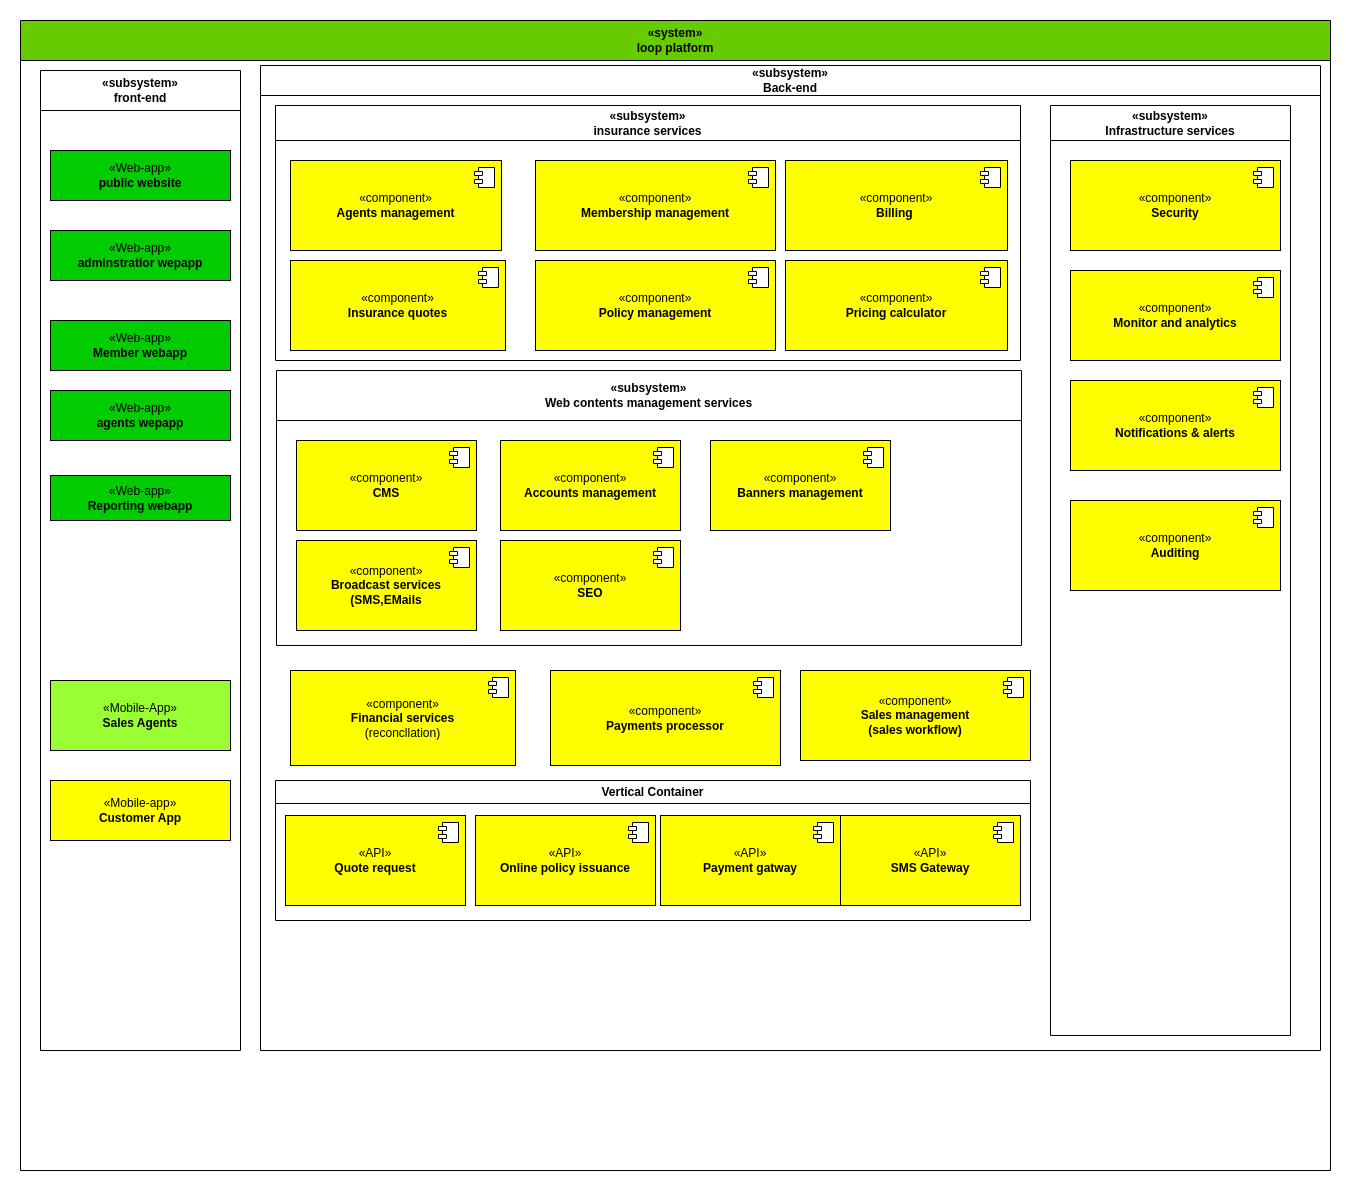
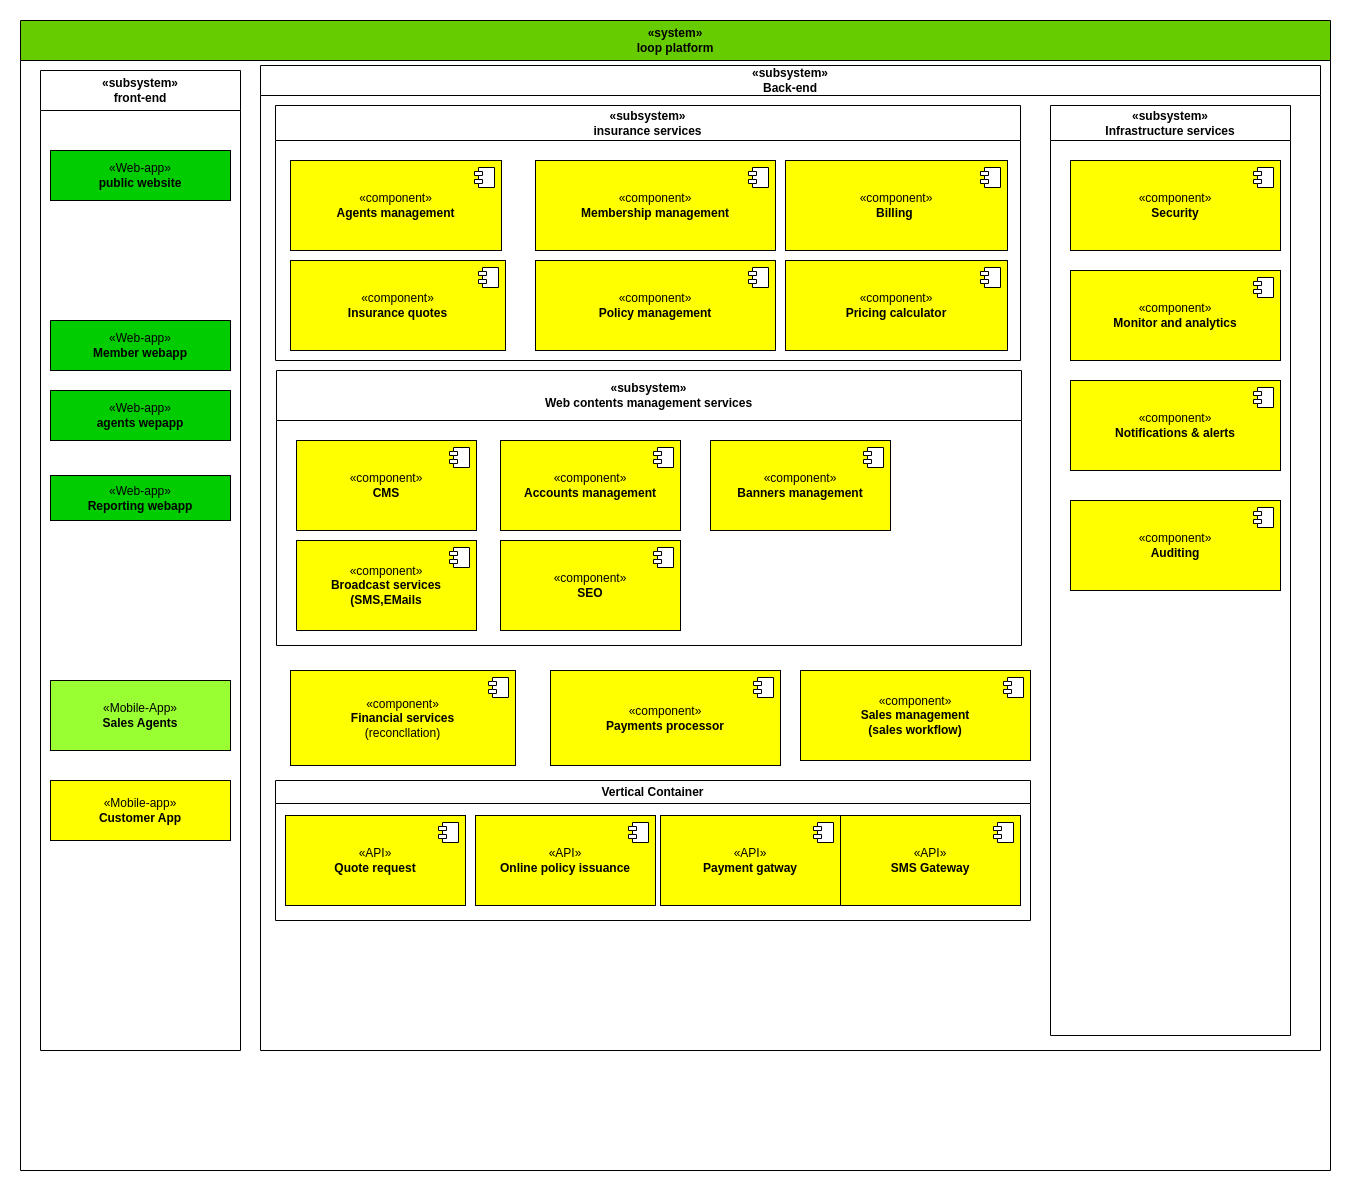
node "«Web-app»adminstratior wepapp": removed
